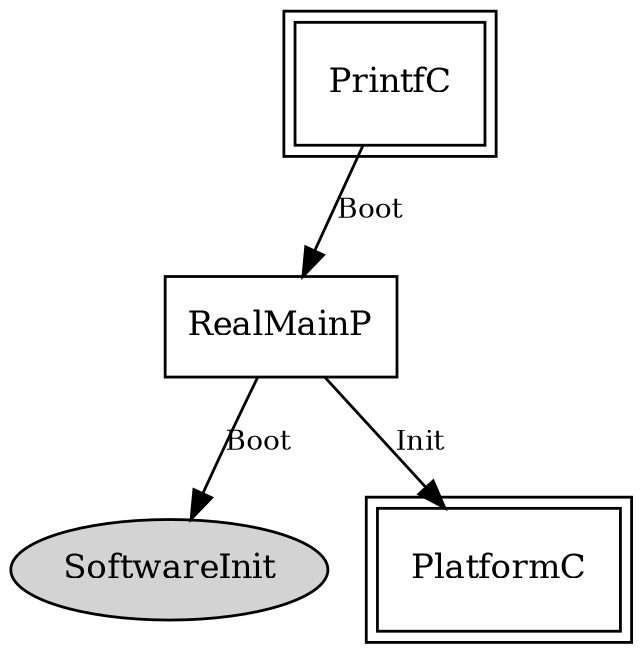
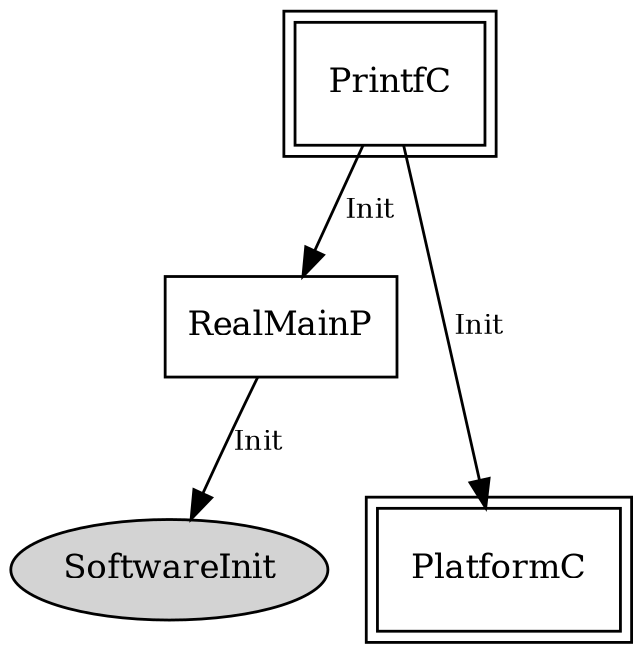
edge "PrintfC" -> "RealMainP": label "Boot" -> "Init"
edge "RealMainP" -> "PlatformC": now "PrintfC" -> "PlatformC"
edge "RealMainP" -> "SoftwareInit": label "Boot" -> "Init"
